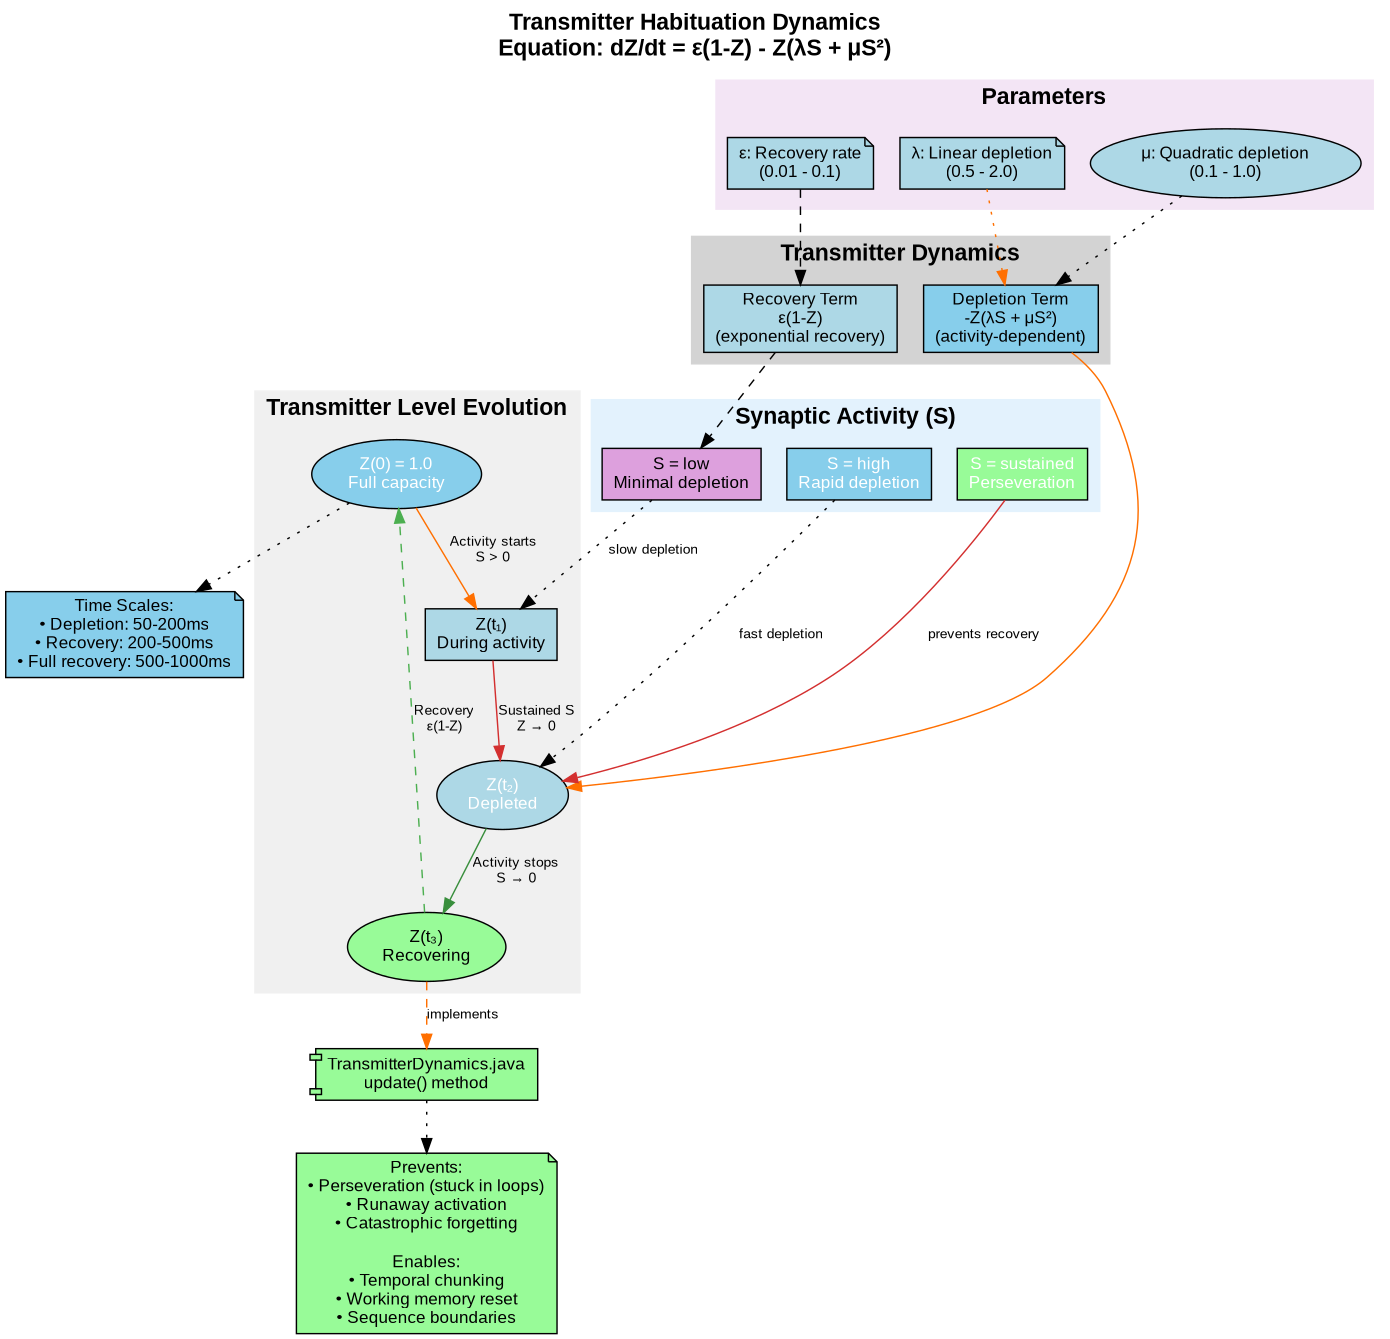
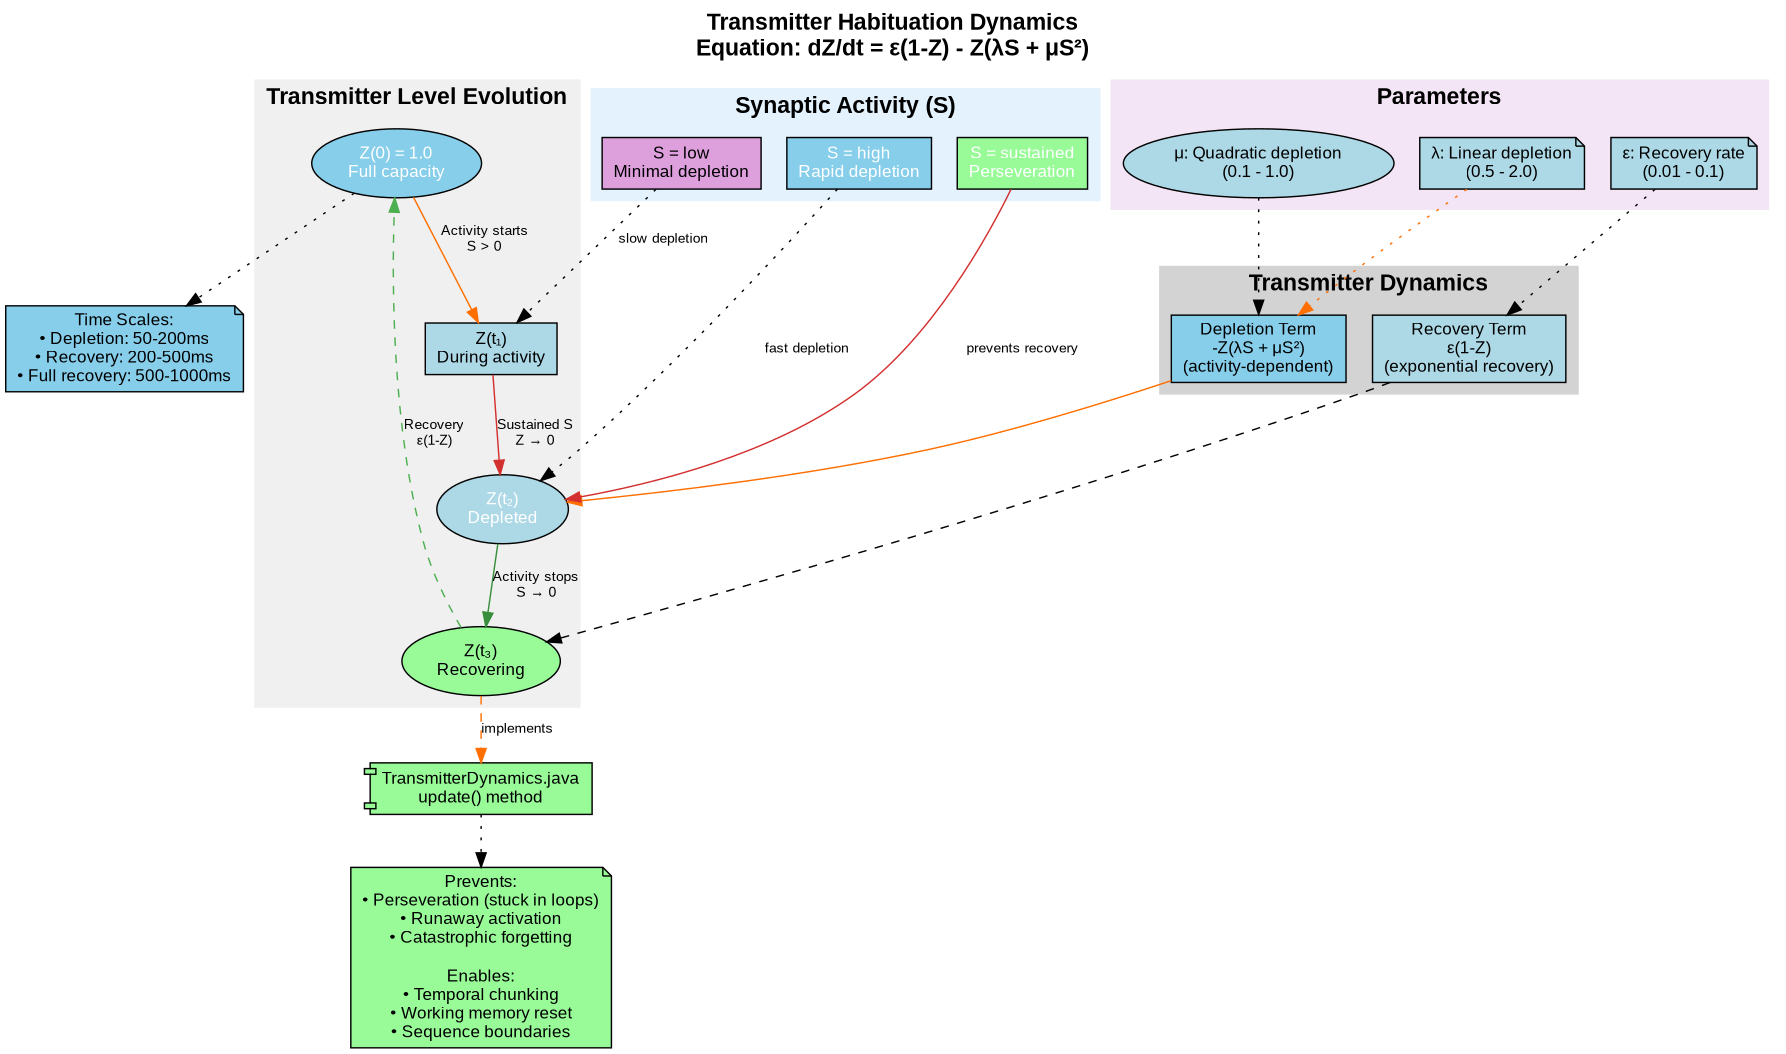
edge "ε: Recovery rate (0.01 - 0.1)" -> "Recovery Term ε(1-Z) (exponential recovery)": style dashed -> dotted
edge "Recovery Term ε(1-Z) (exponential recovery)" -> "S = low Minimal depletion": now "Recovery Term ε(1-Z) (exponential recovery)" -> "Z(t₃) Recovering"
